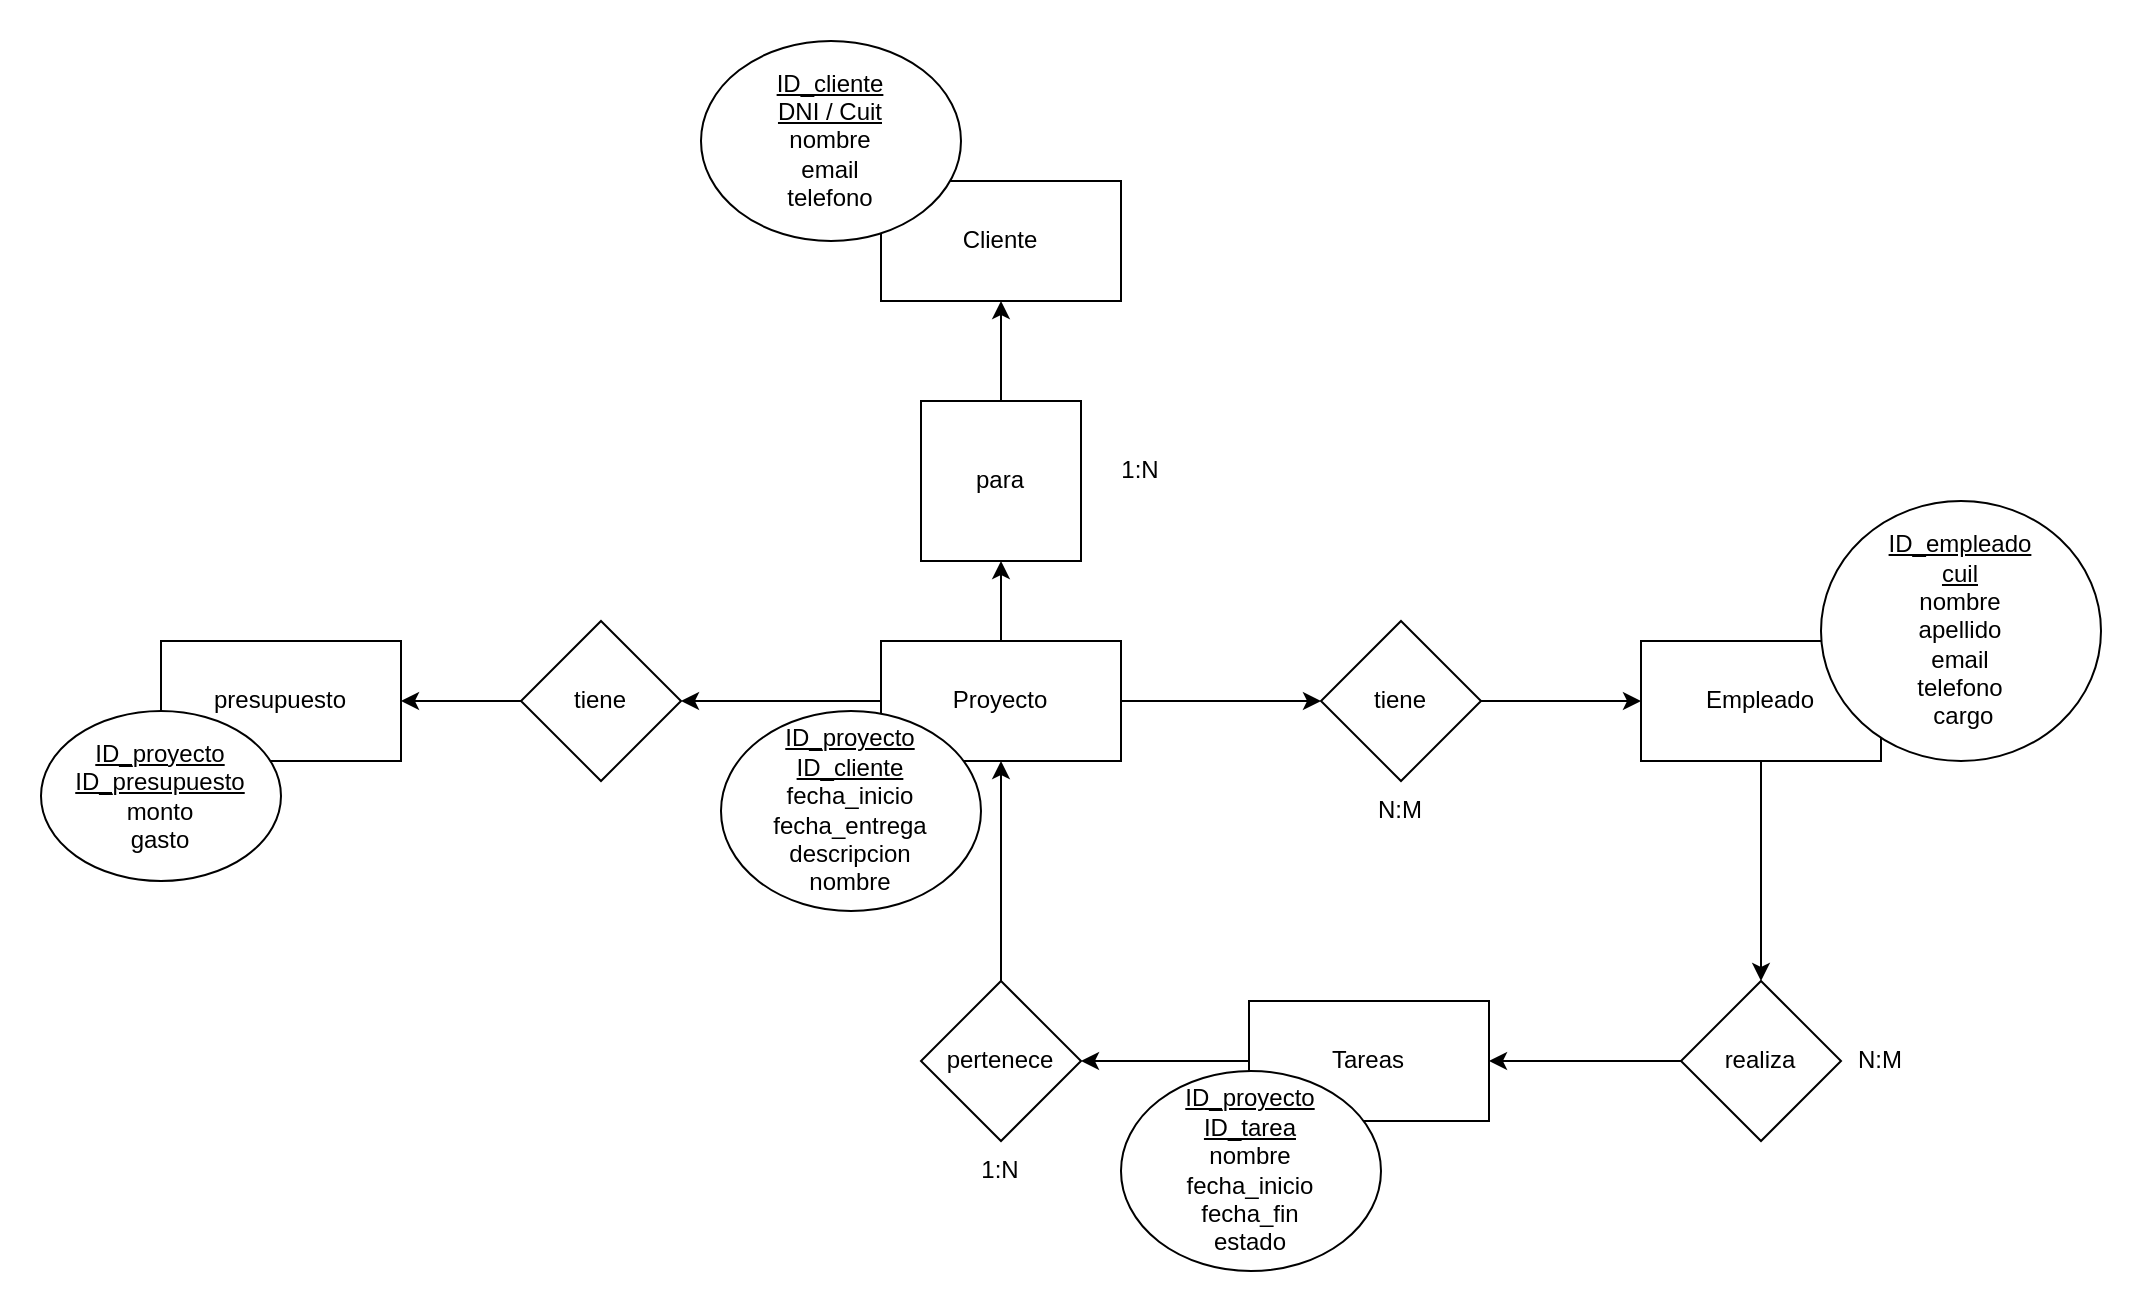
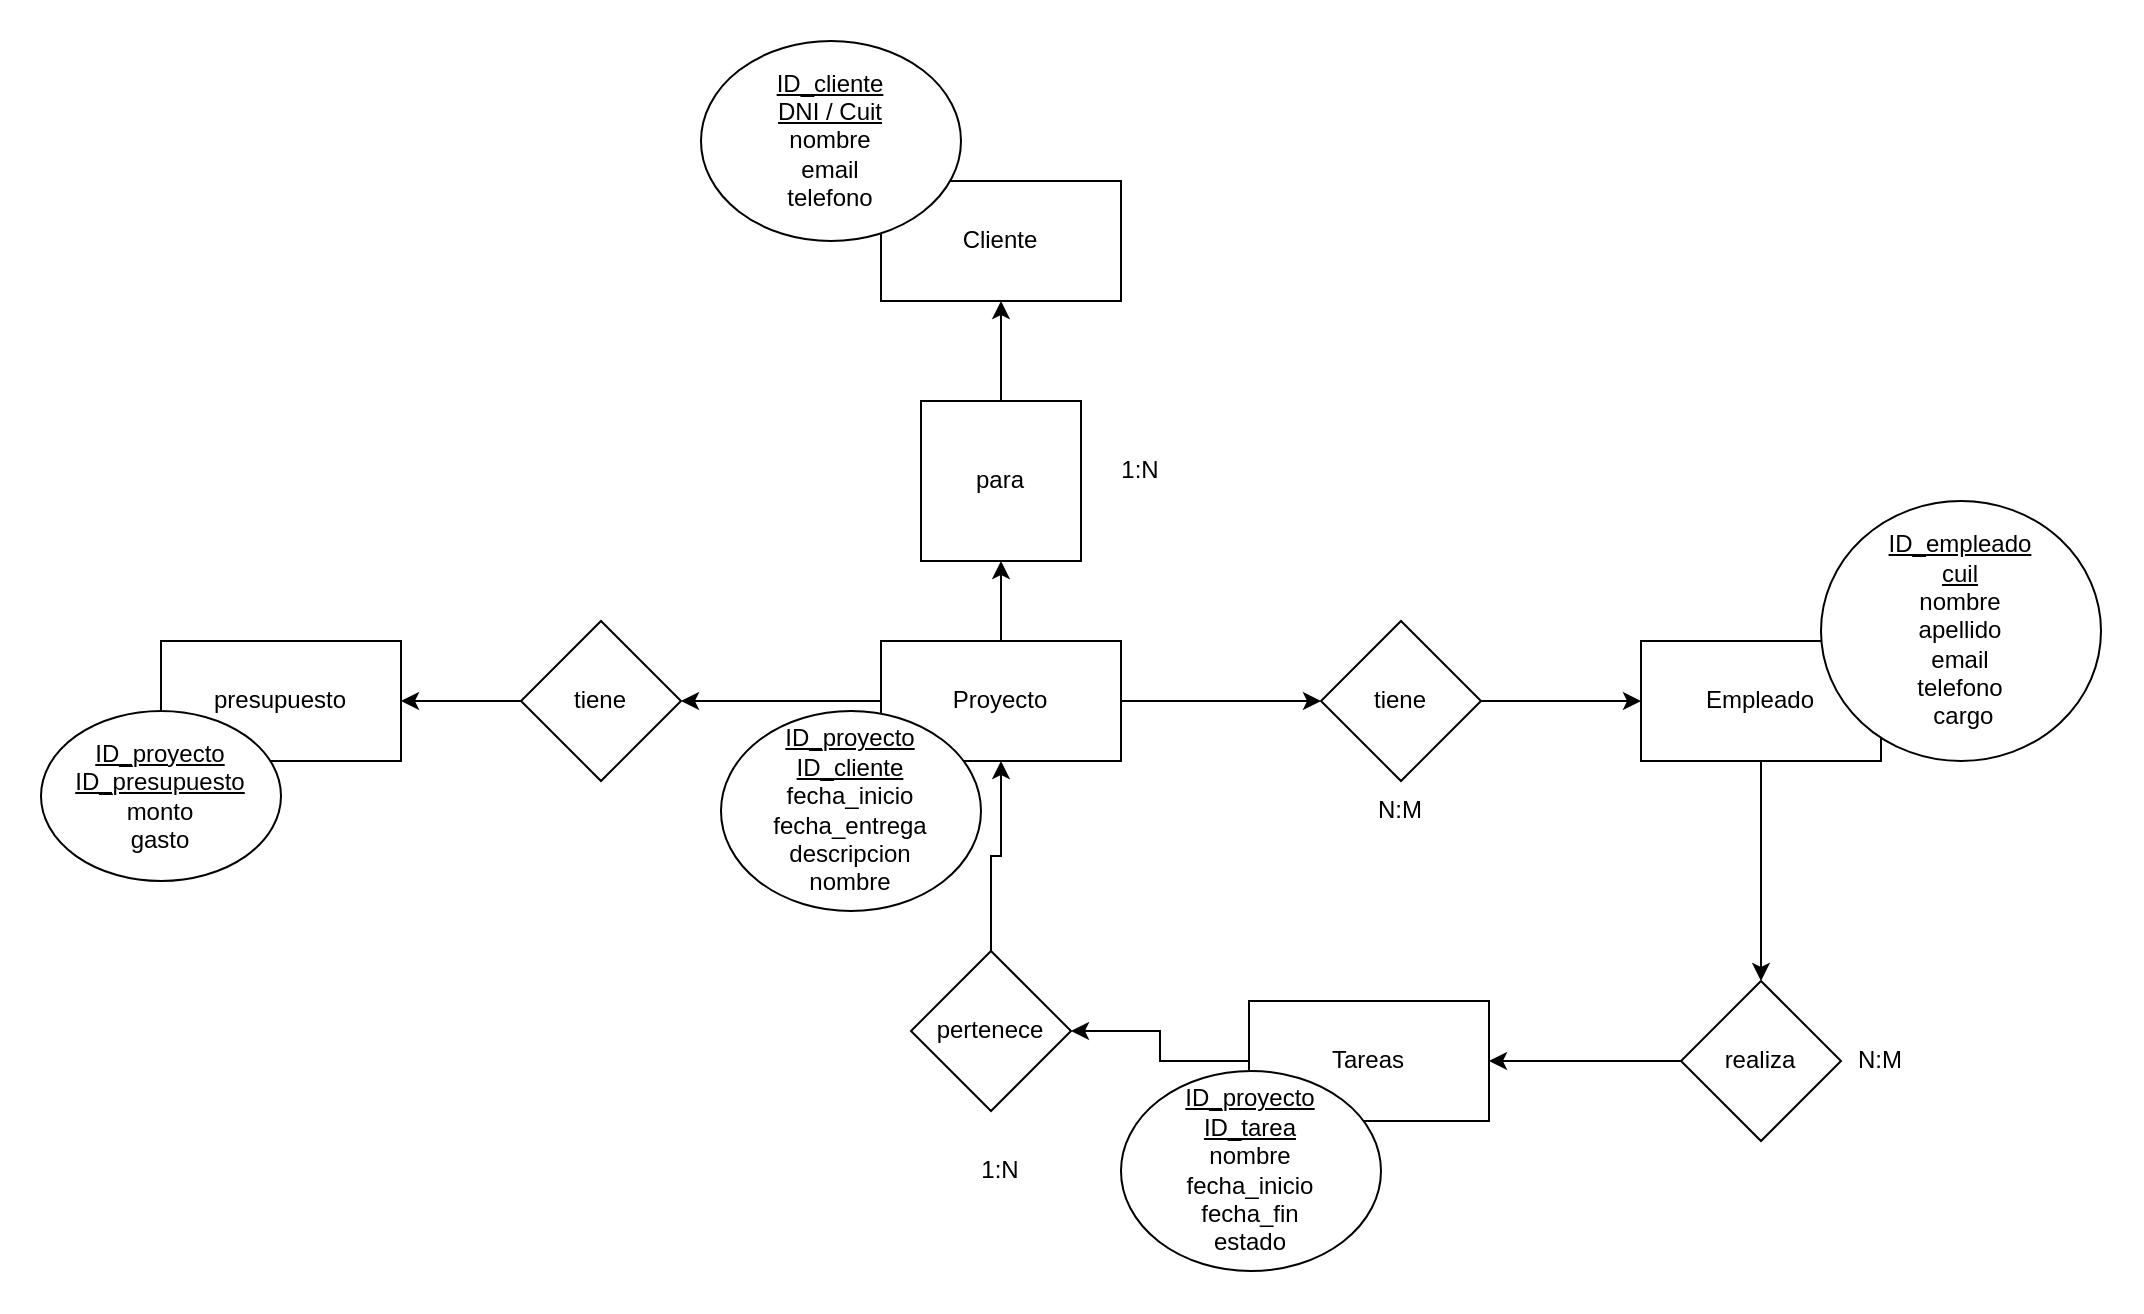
node "pertenece": moved (1001, 1061) -> (991, 1031)
